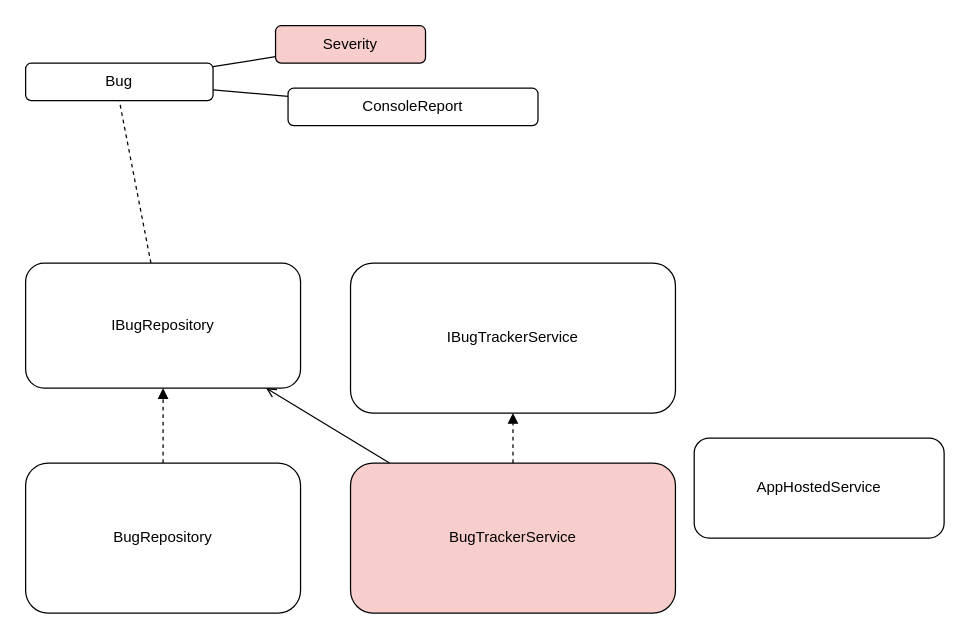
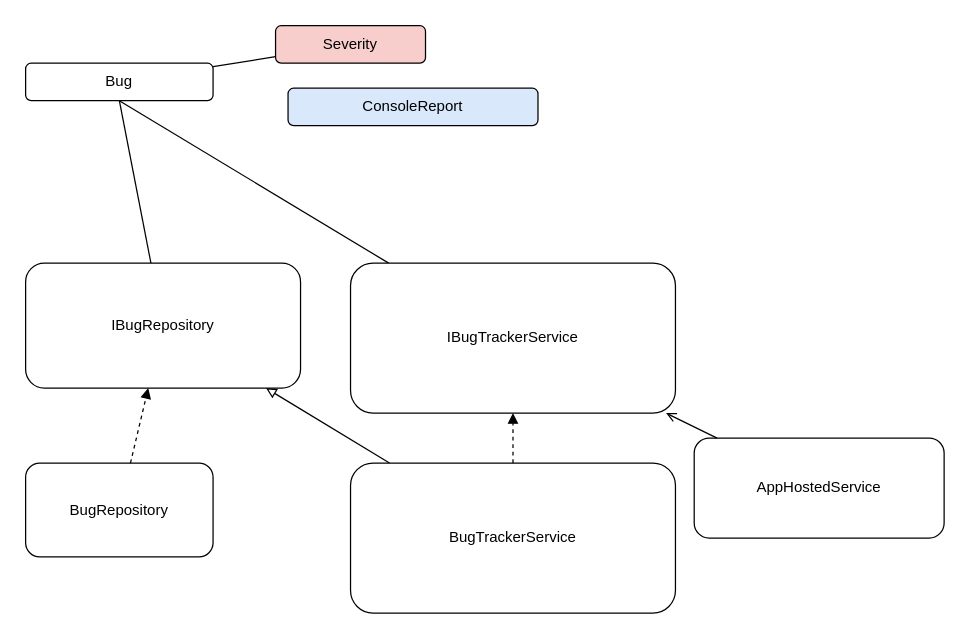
edge "Bug" -- "ConsoleReport": removed
node "ConsoleReport": fillcolor #ffffff -> #dae8fc
edge "Bug" -- "IBugRepository": style dashed -> solid
edge "Bug" -- "IBugTrackerService": added
edge "BugTrackerService" -> "IBugRepository": arrowhead open -> block
edge "AppHostedService" -> "IBugTrackerService": added
node "BugRepository": size 275x150 -> 188x94
node "BugTrackerService": fillcolor #f8cecc -> #ffffff
